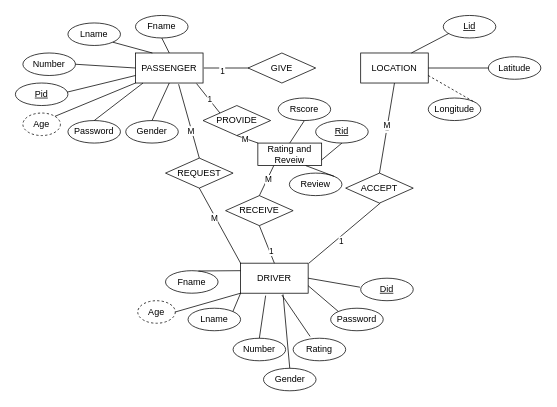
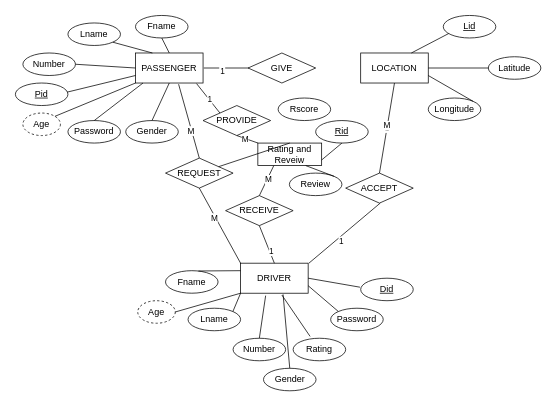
edge "LOCATION" -- "Longitude": style dashed -> solid
edge "Rscore" -- "Rating and Reveiw": now "REQUEST" -- "Rating and Reveiw"
